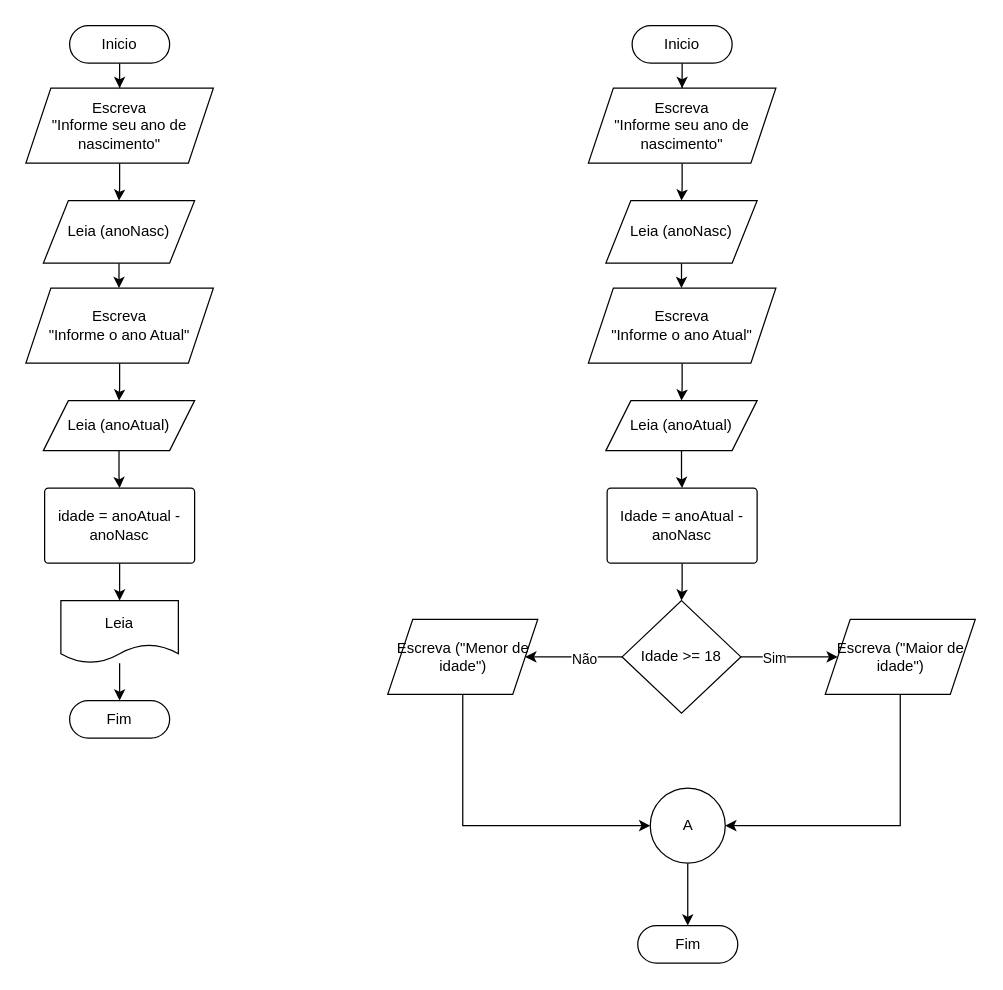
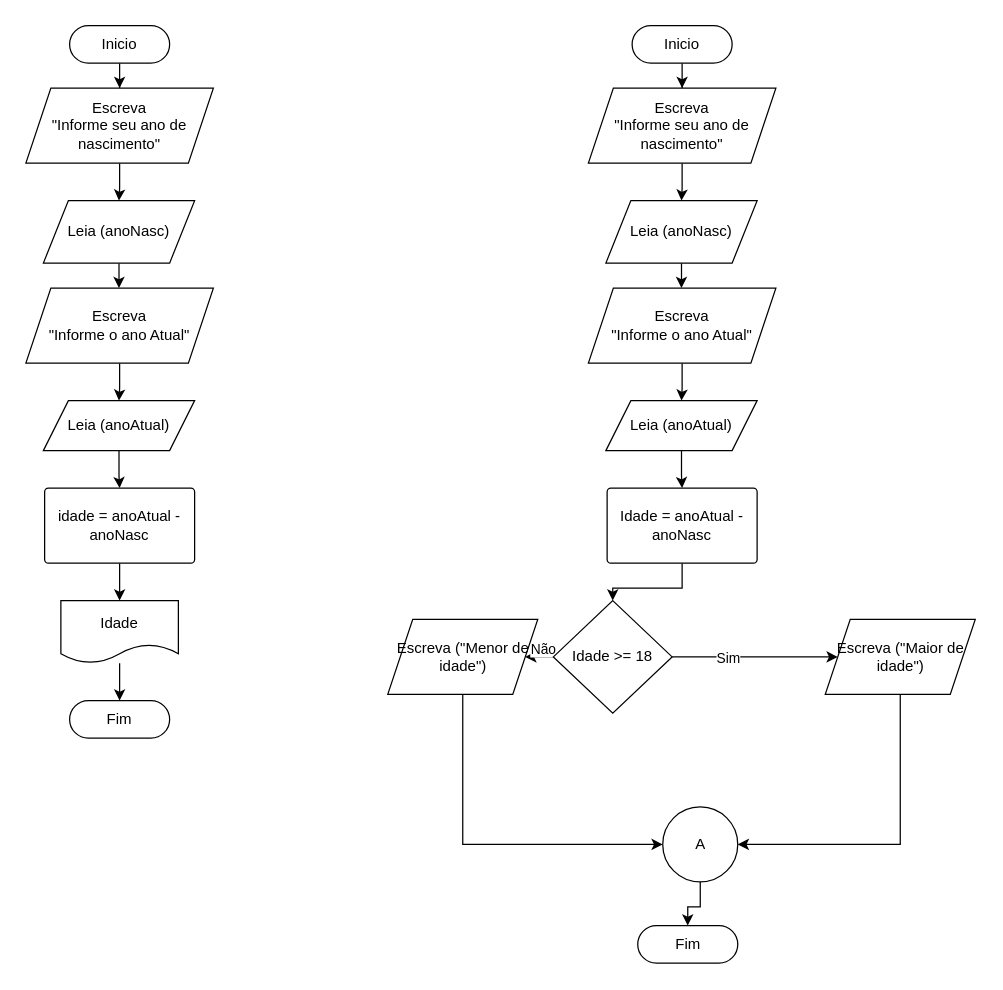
node "Leia": label "Leia" -> "Idade"
node "Idade >= 18": moved (681, 657) -> (613, 657)
node "A": moved (688, 826) -> (700, 844)
